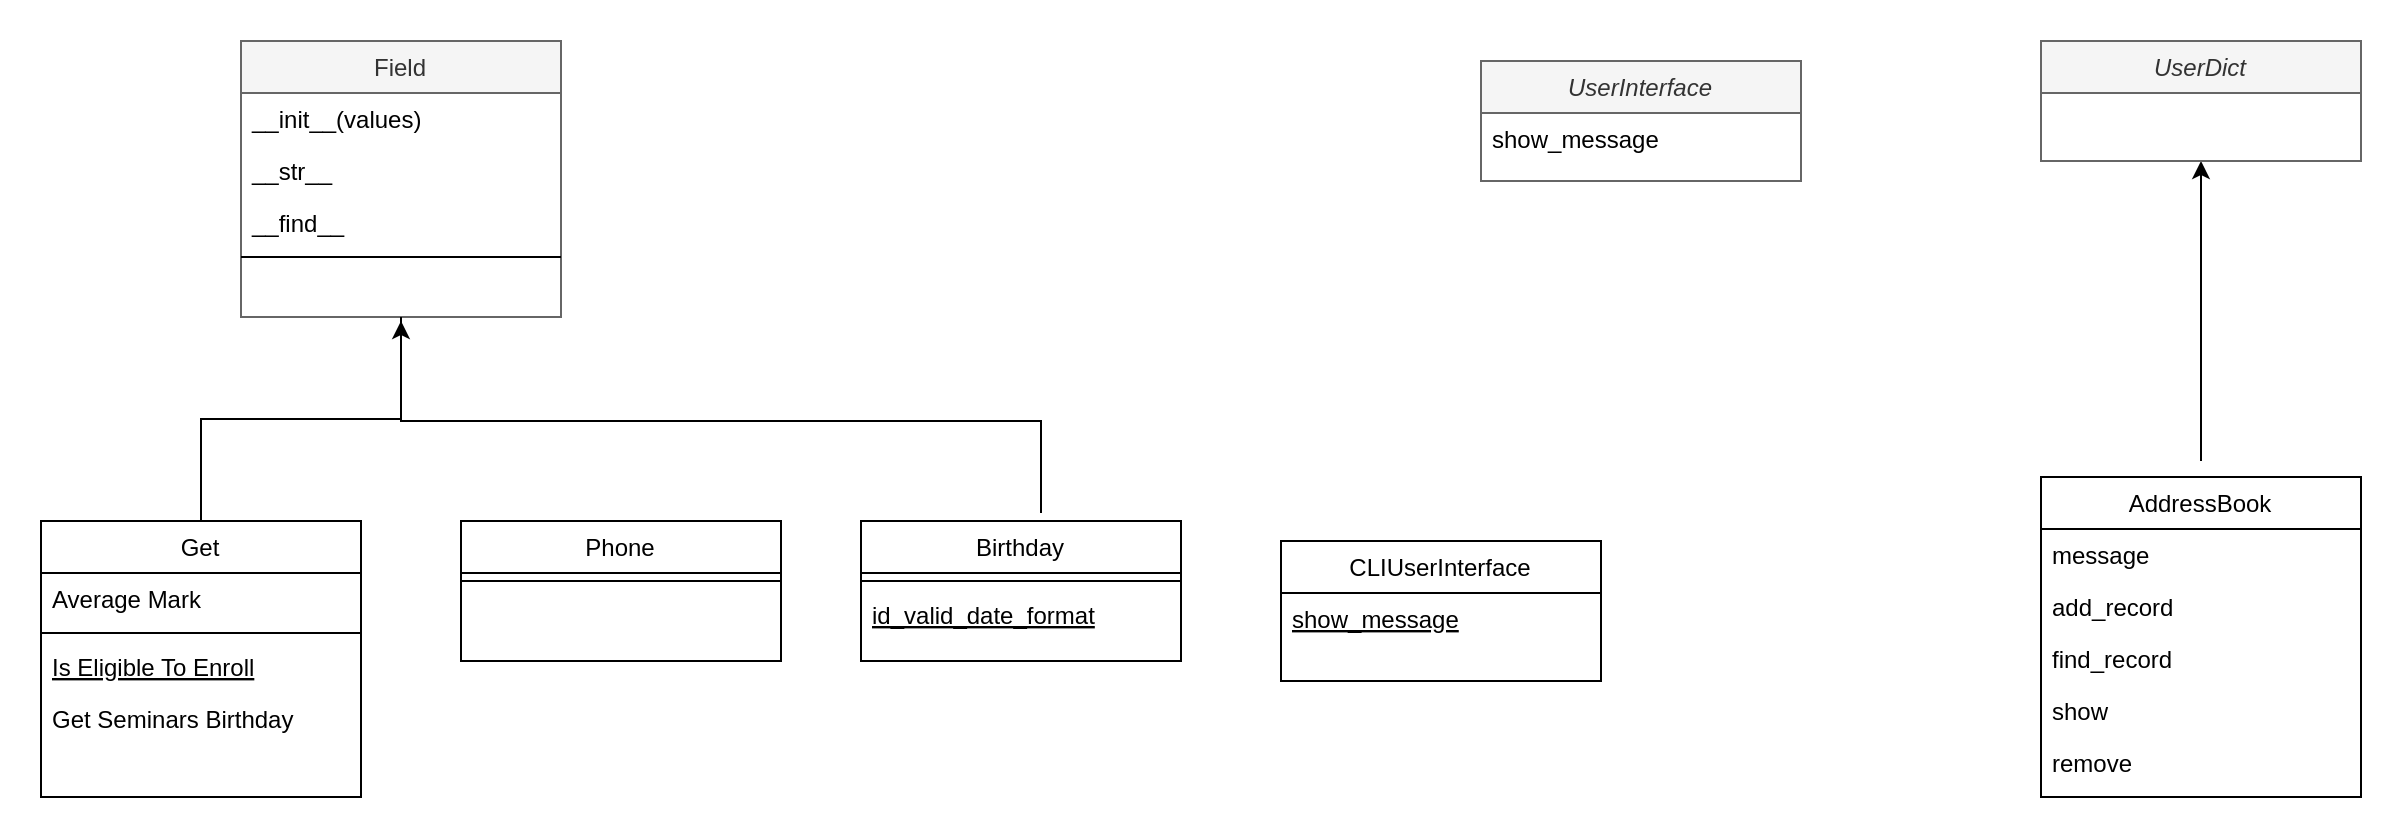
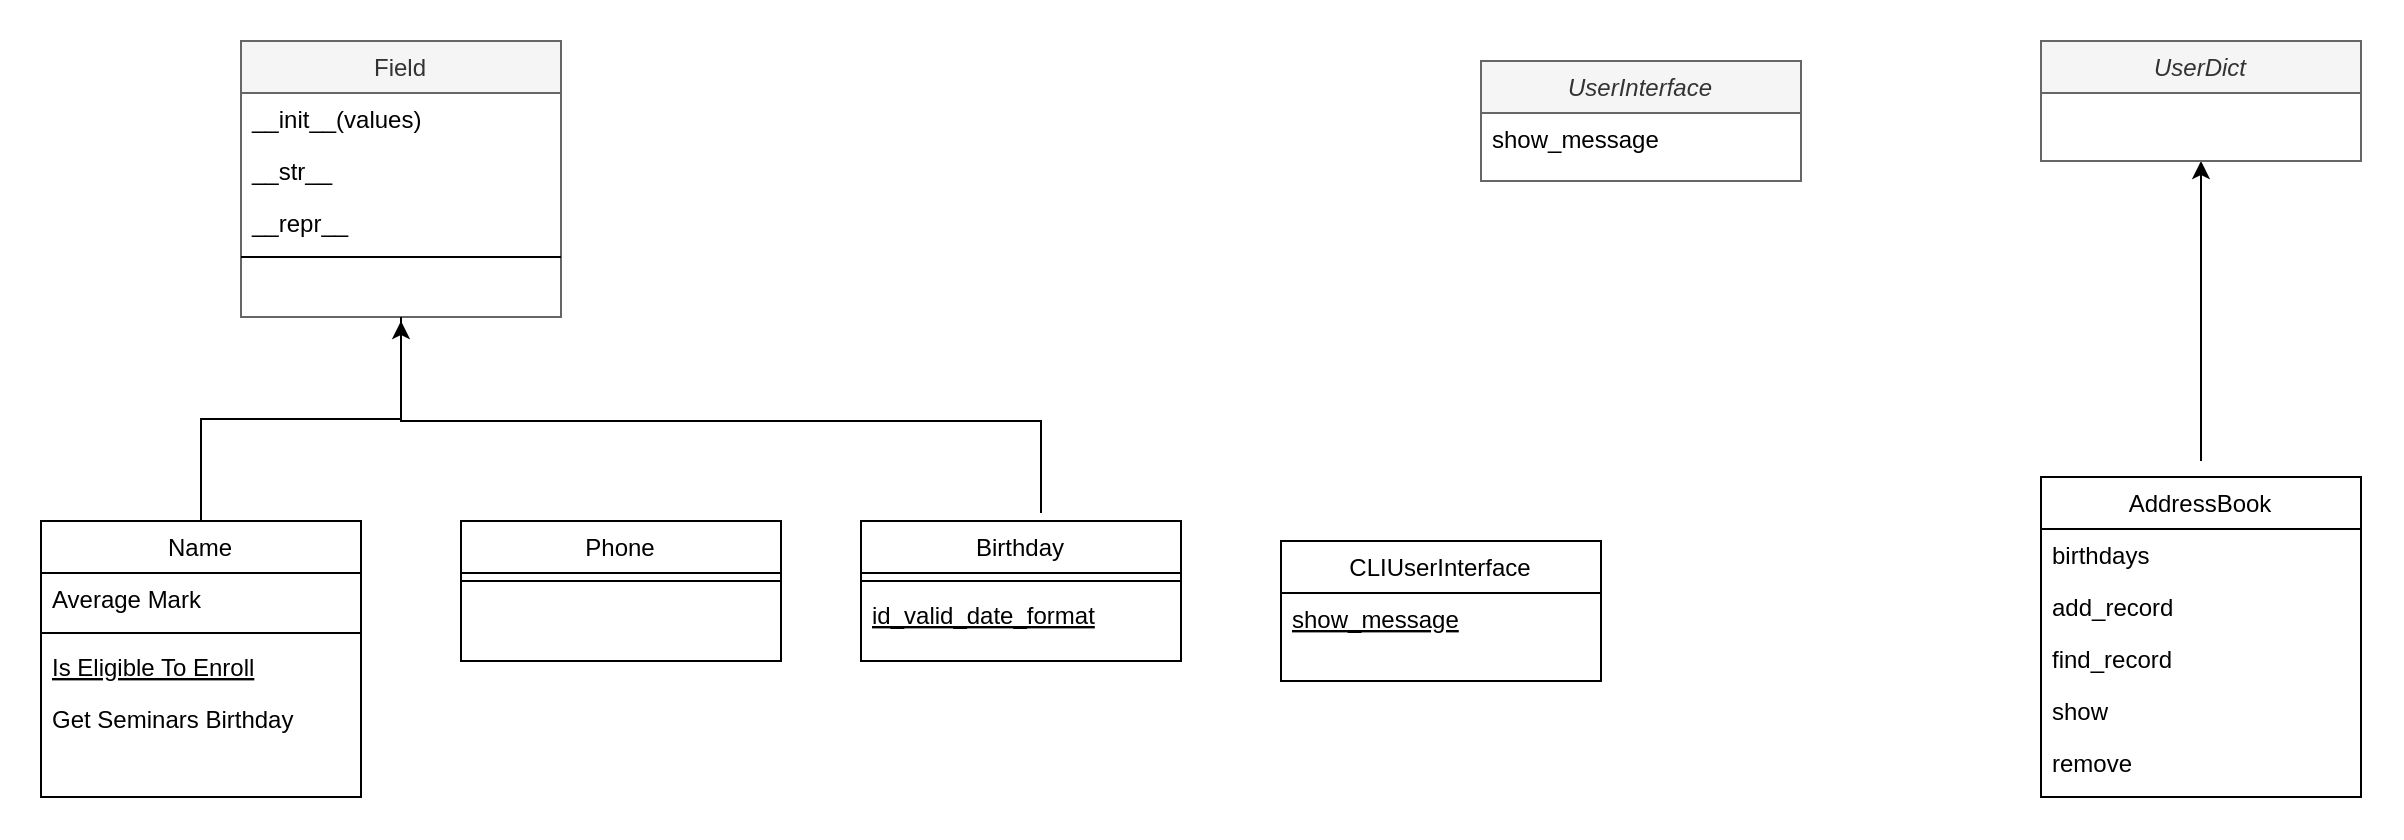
node "__find__": label "__find__" -> "__repr__"
node "Get": label "Get" -> "Name"
node "message": label "message" -> "birthdays"
